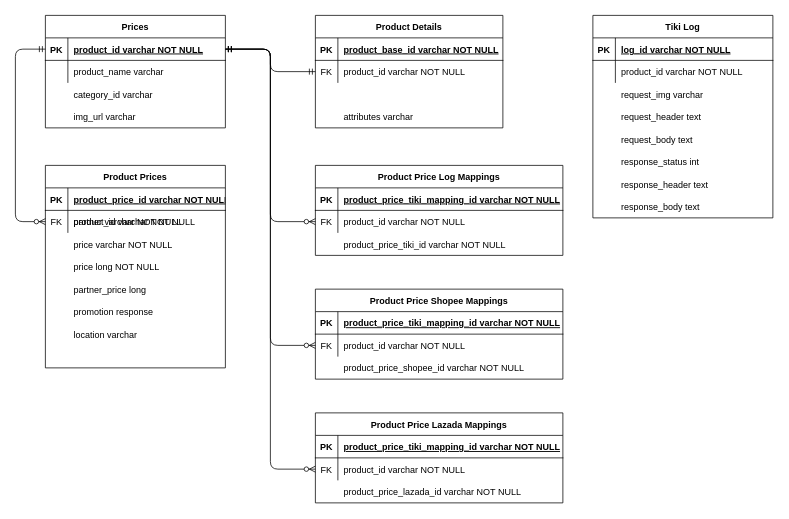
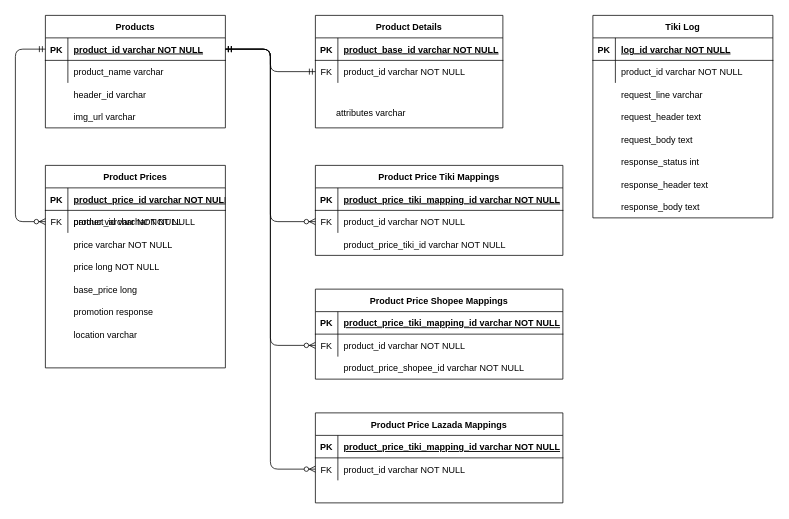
node "Prices": label "Prices" -> "Products"
node "category_id varchar": label "category_id varchar" -> "header_id varchar"
node "request_img varchar": label "request_img varchar" -> "request_line varchar"
node "attributes varchar": moved (420, 117) -> (413, 113)
node "Product Price Log Mappings": label "Product Price Log Mappings" -> "Product Price Tiki Mappings"
node "partner_price long": label "partner_price long" -> "base_price long"
node "product_price_lazada_id varchar NOT NULL": removed
